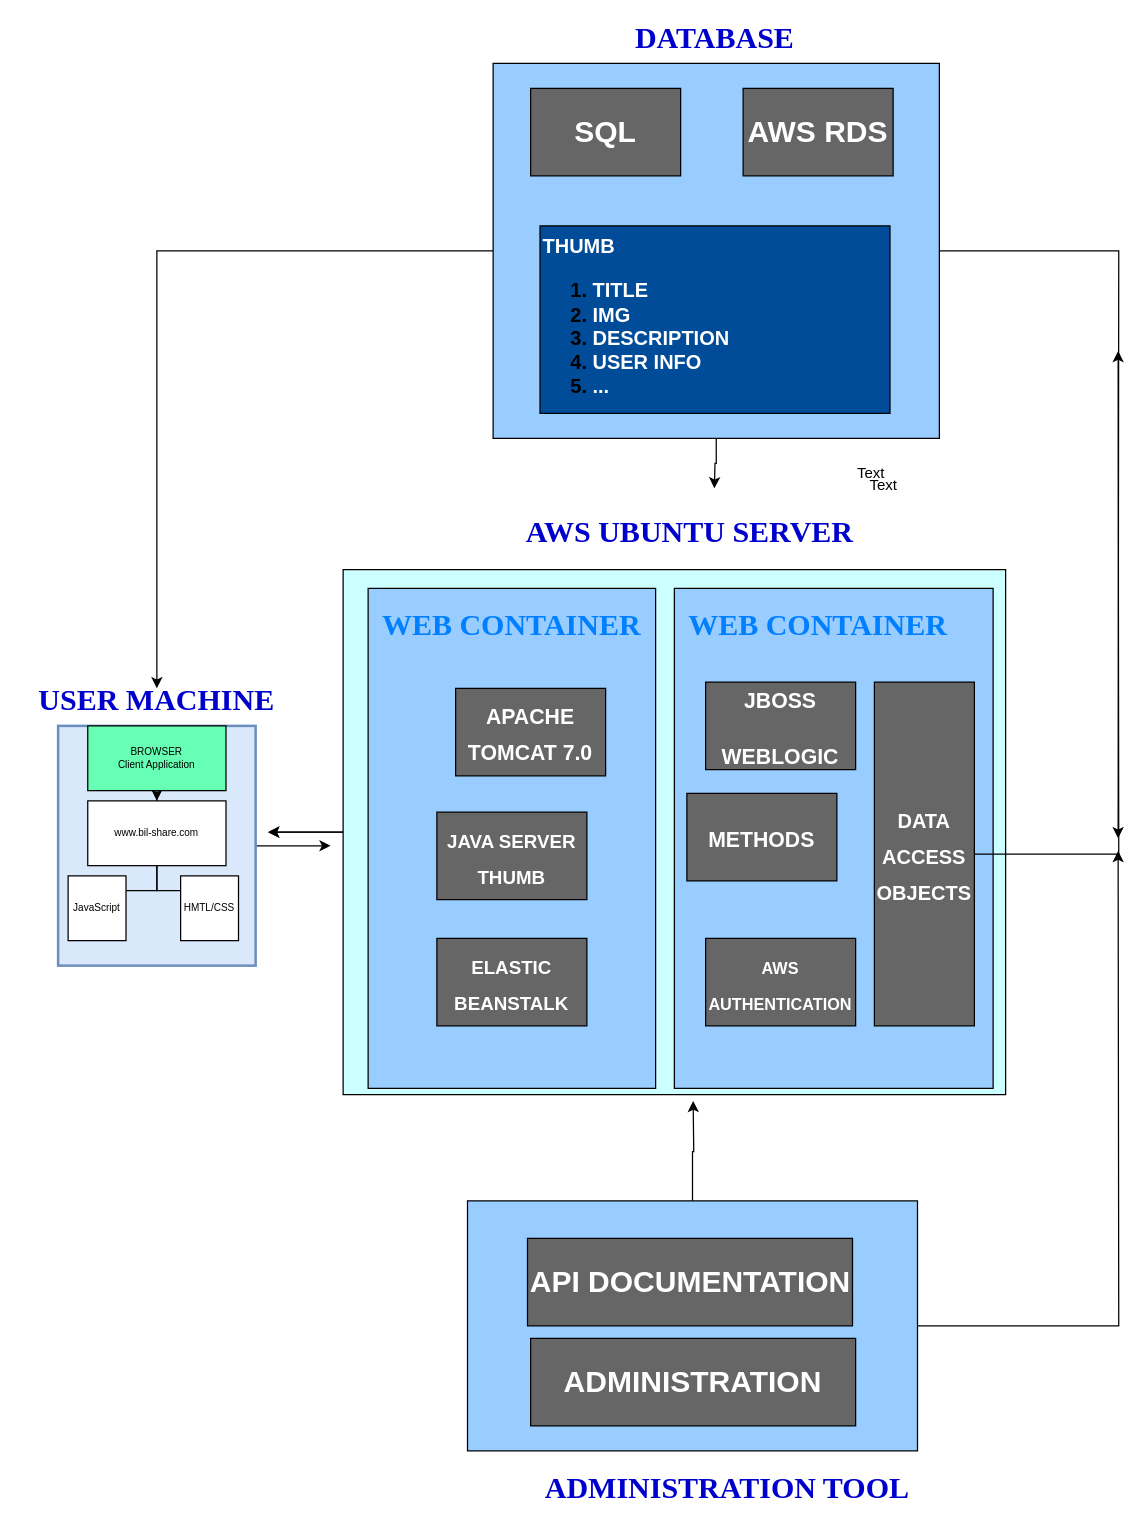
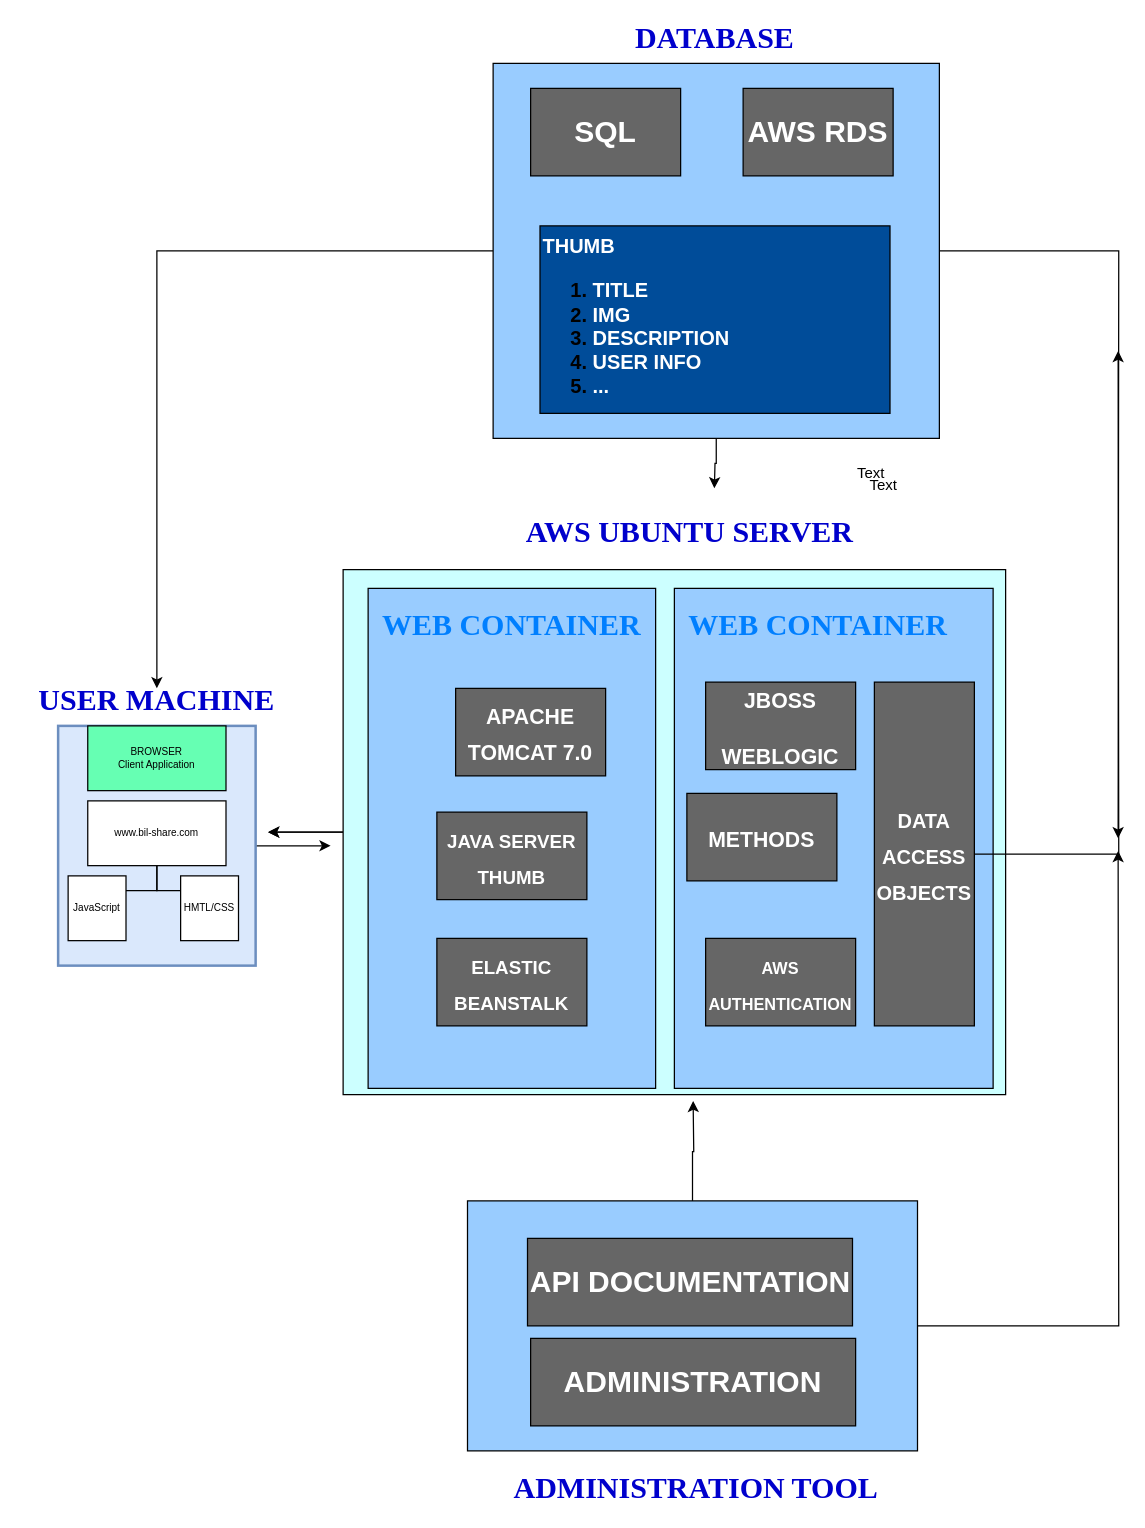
edge "BROWSER Client Application" -> "www.bil-share.com": removed
node "ADMINISTRATION TOOL": moved (728, 1488) -> (696, 1488)
